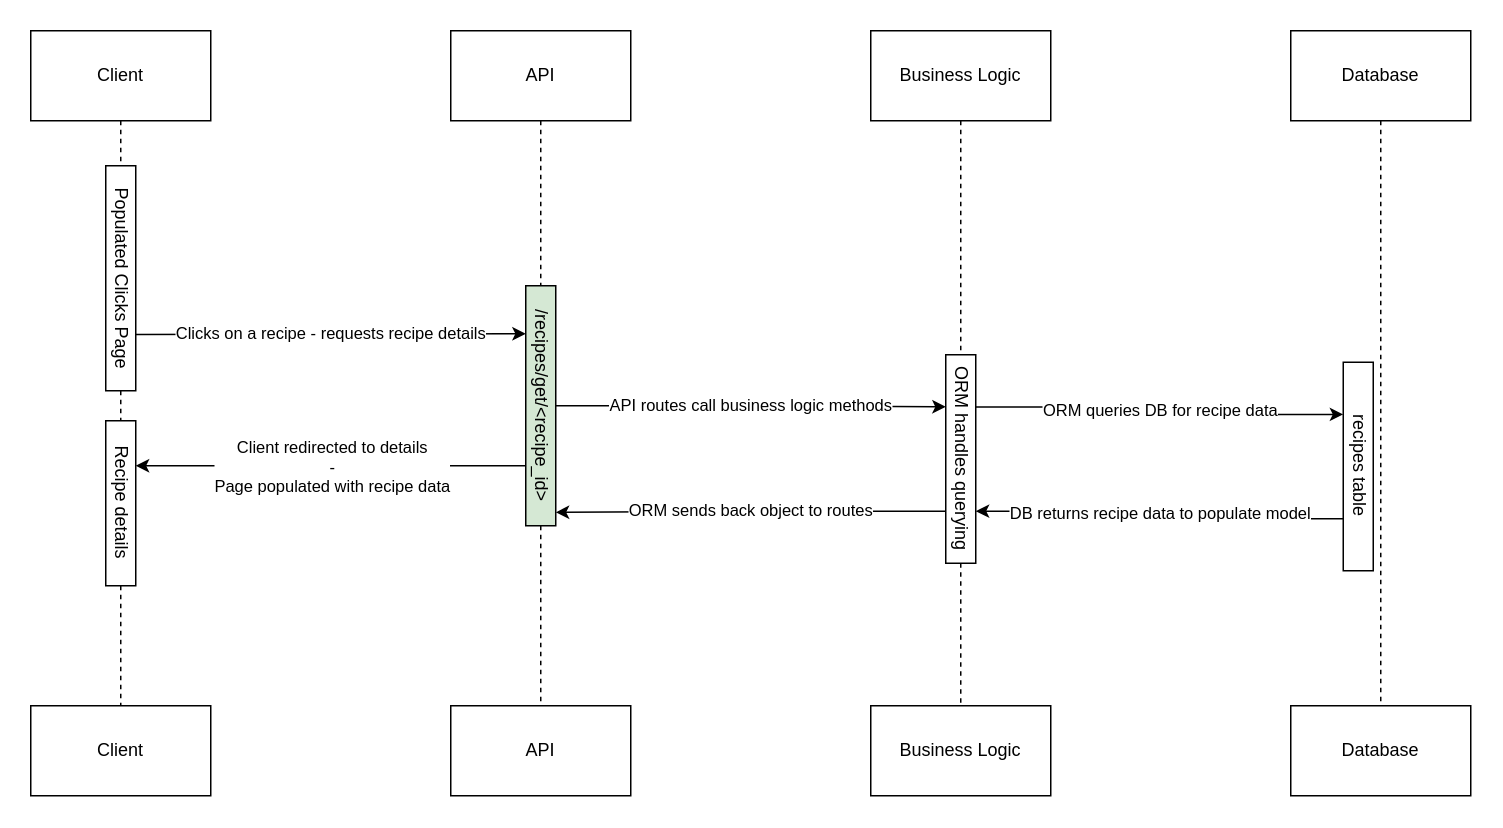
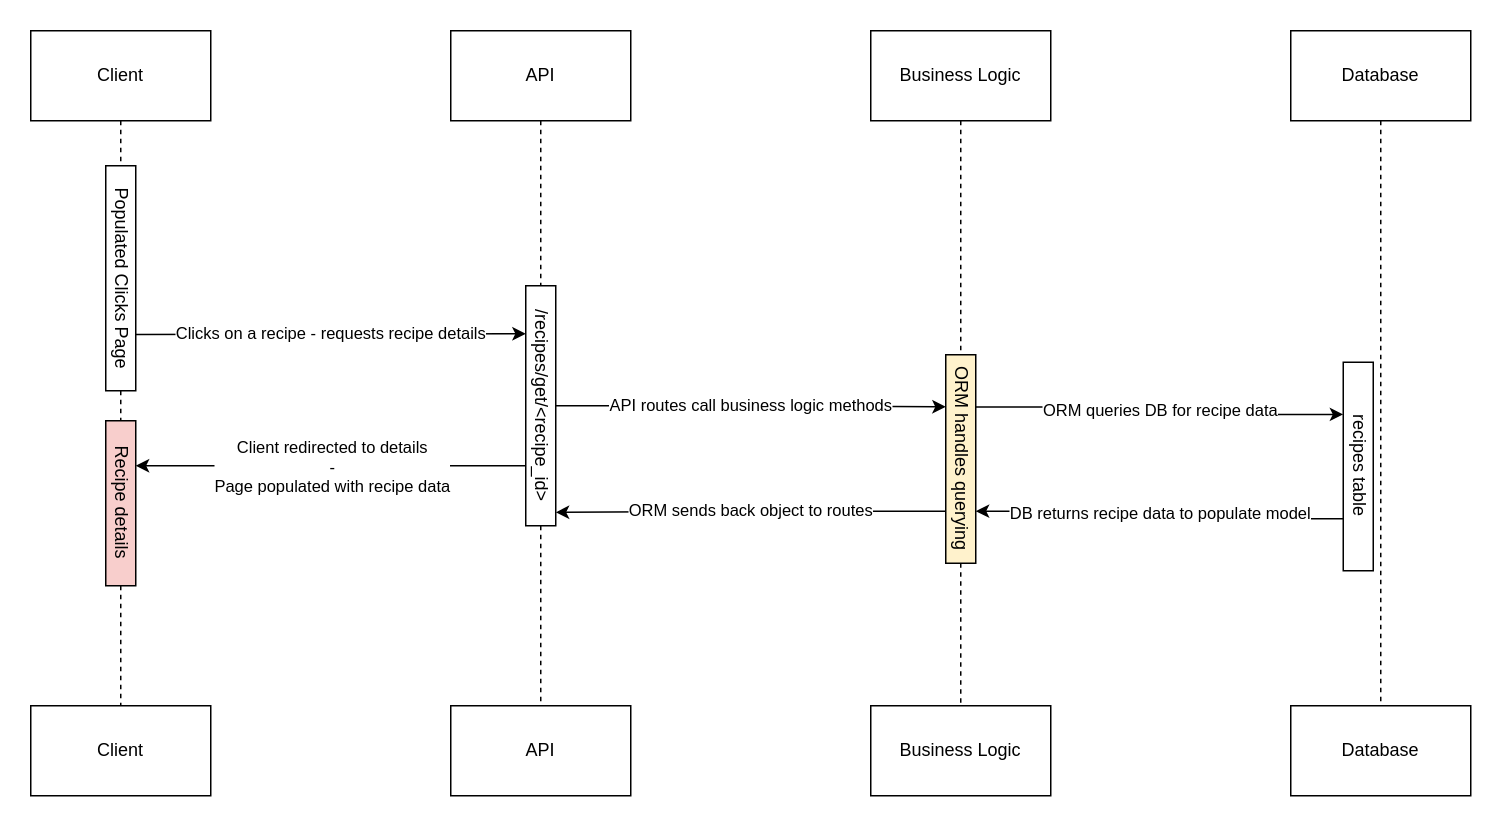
node "/recipes/get/<recipe_id>": fillcolor #d5e8d4 -> #ffffff
node "ORM handles querying": fillcolor #ffffff -> #fff2cc
node "Recipe details": fillcolor #ffffff -> #f8cecc
